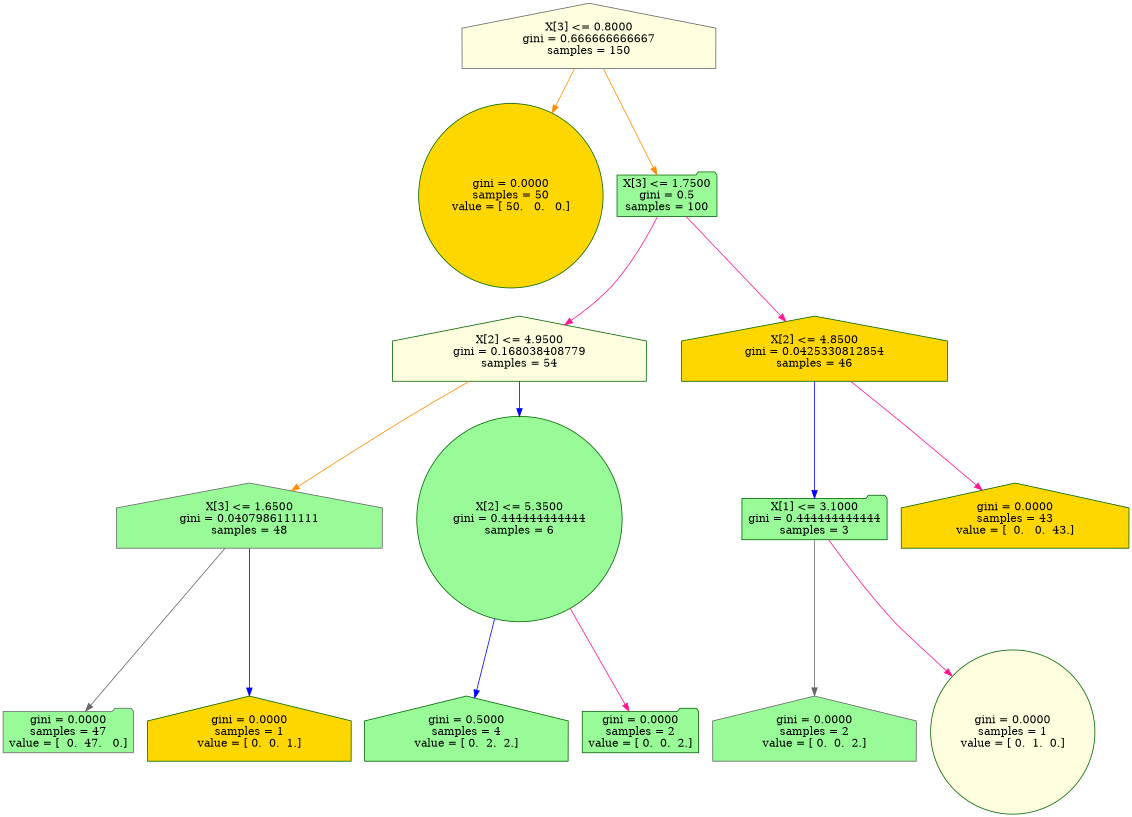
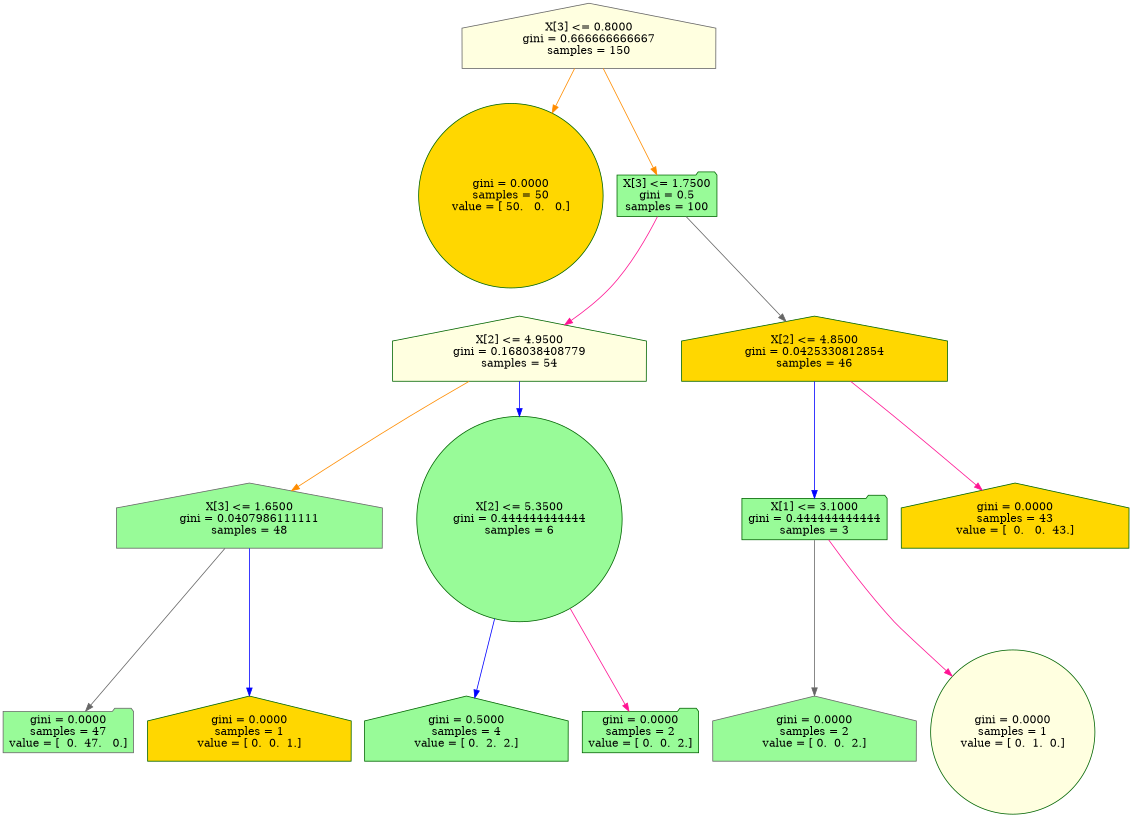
edge "X[3] <= 1.7500 gini = 0.5 samples = 100" -> "X[2] <= 4.8500 gini = 0.0425330812854 samples = 46": color deeppink -> gray40
